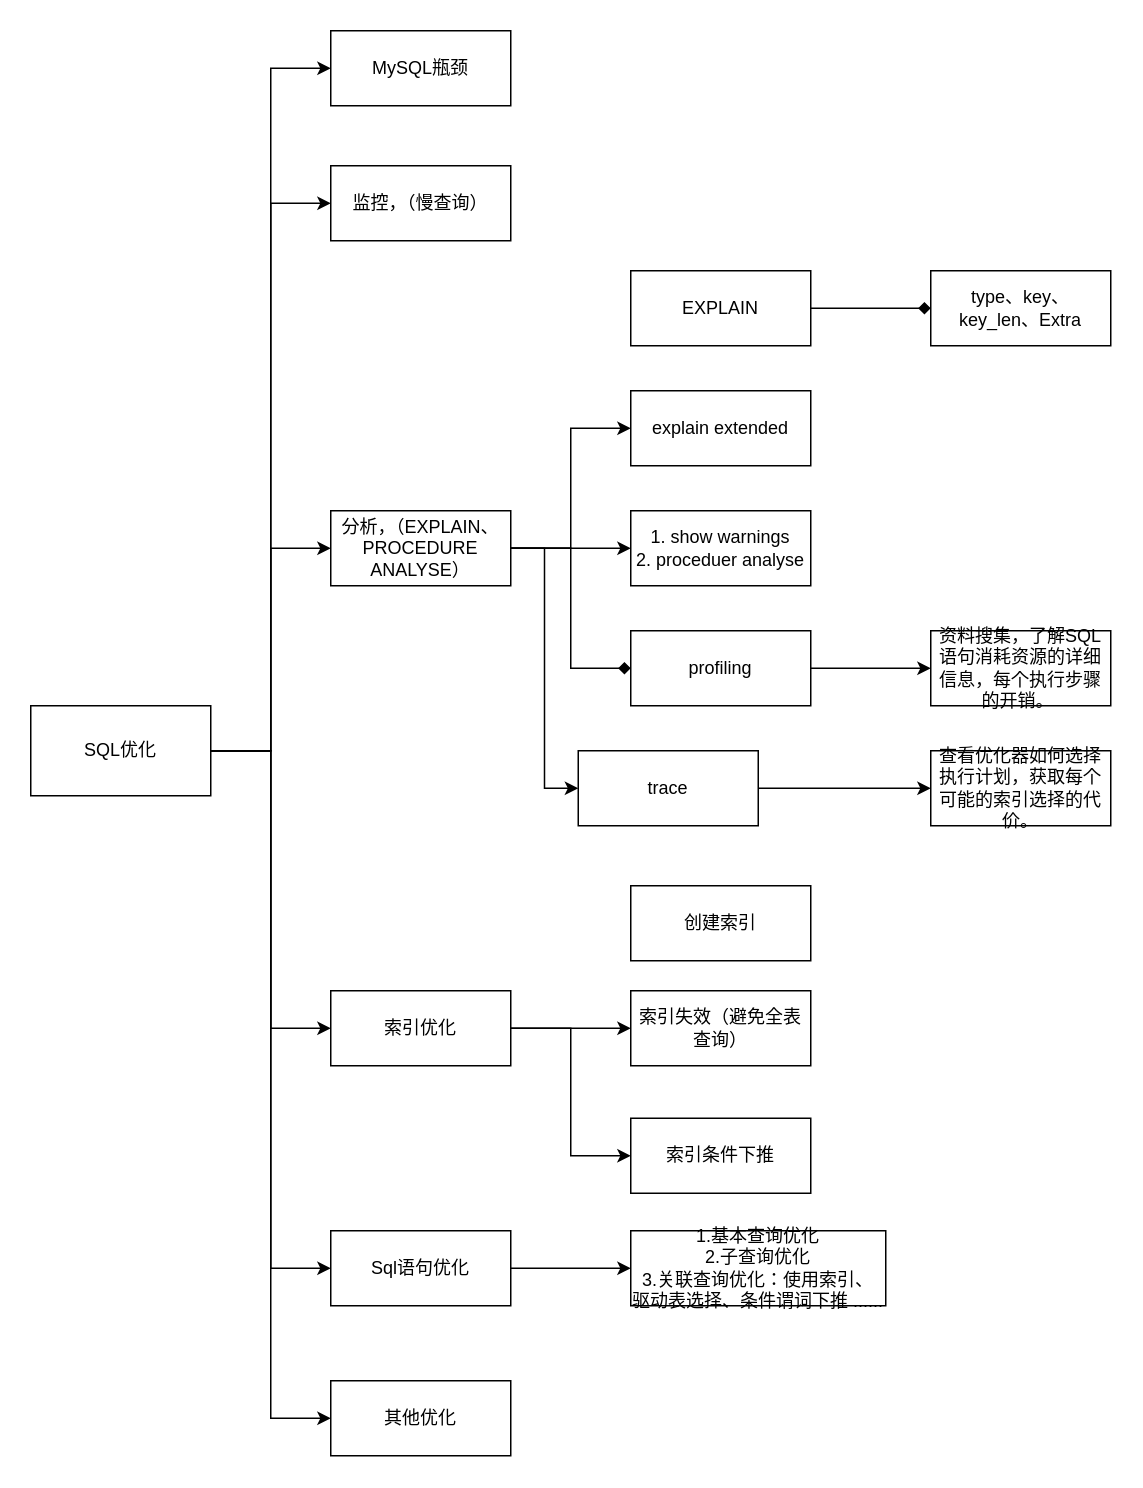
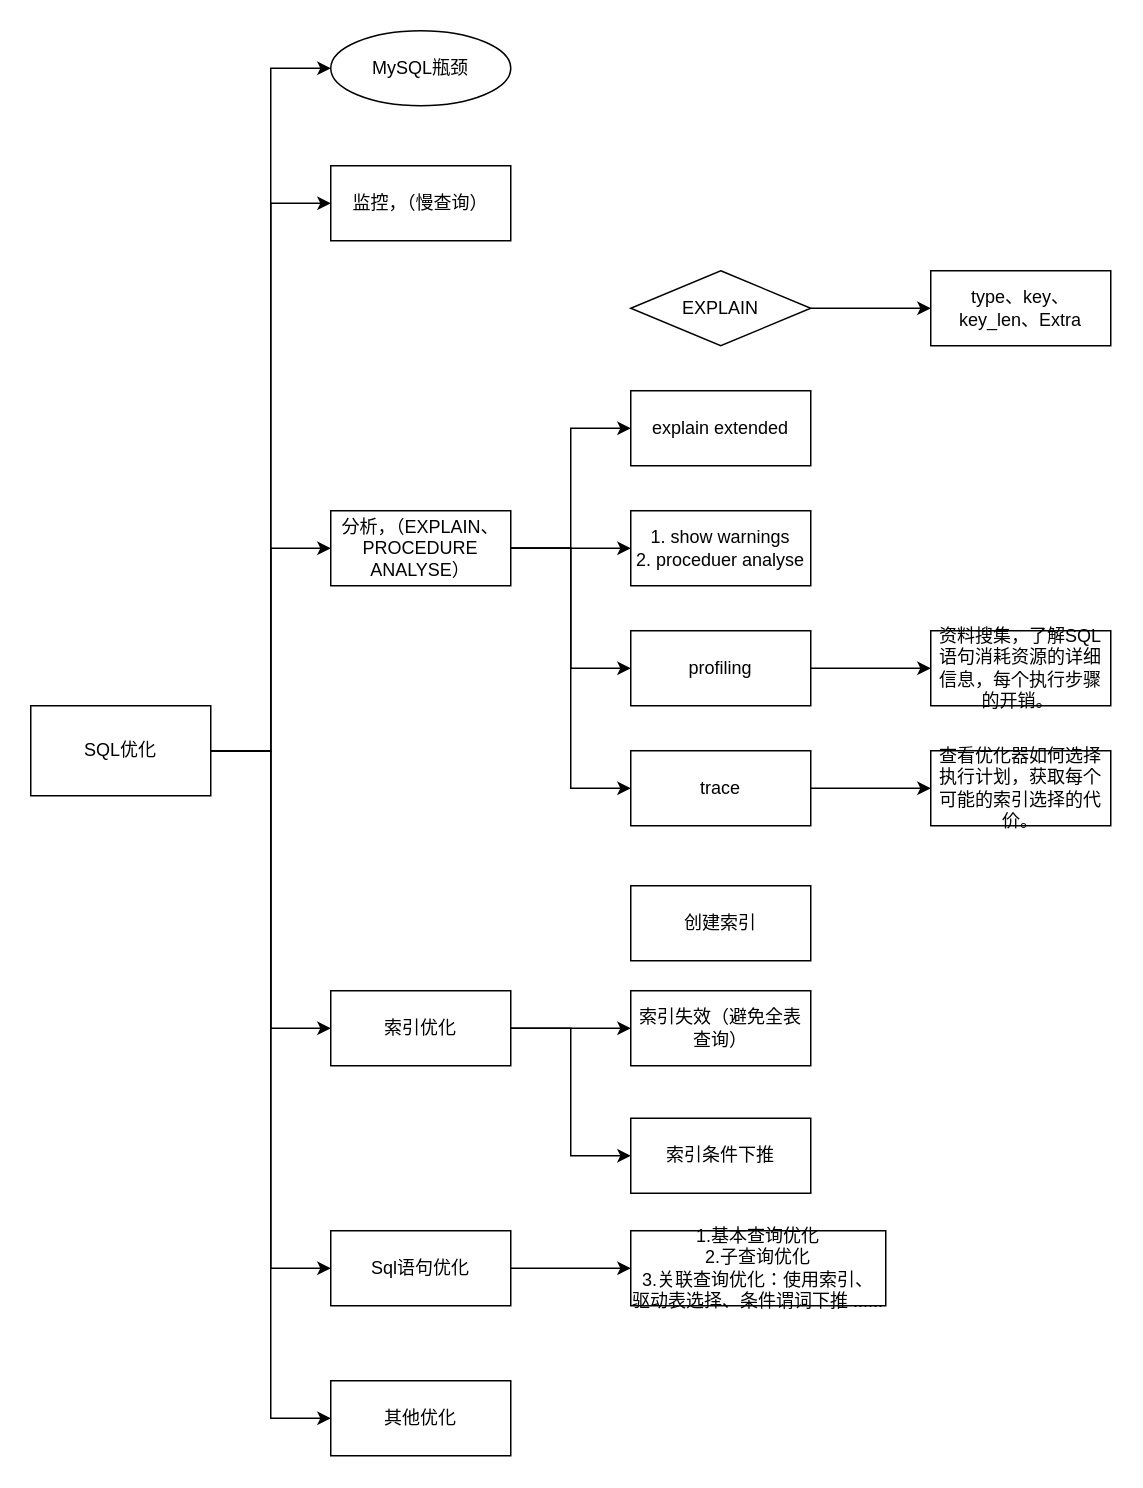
node "MySQL瓶颈": shape rectangle -> ellipse
node "EXPLAIN": shape rectangle -> diamond
edge "EXPLAIN" -> "type、key、key_len、Extra": arrowhead diamond -> classic
edge "分析，（EXPLAIN、PROCEDURE ANALYSE）" -> "profiling": arrowhead diamond -> classic
node "trace": moved (668, 788) -> (721, 788)
